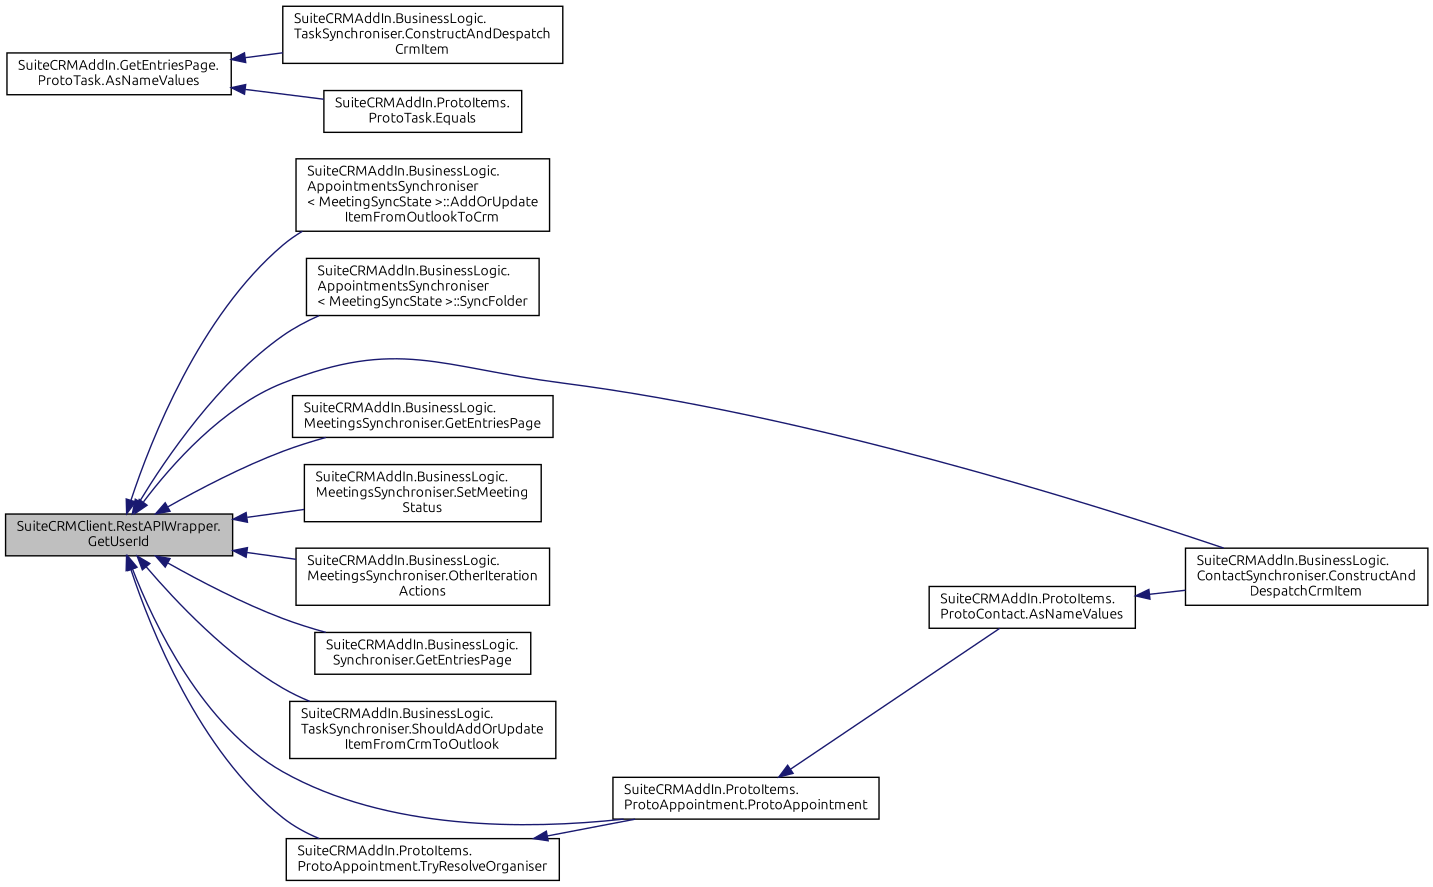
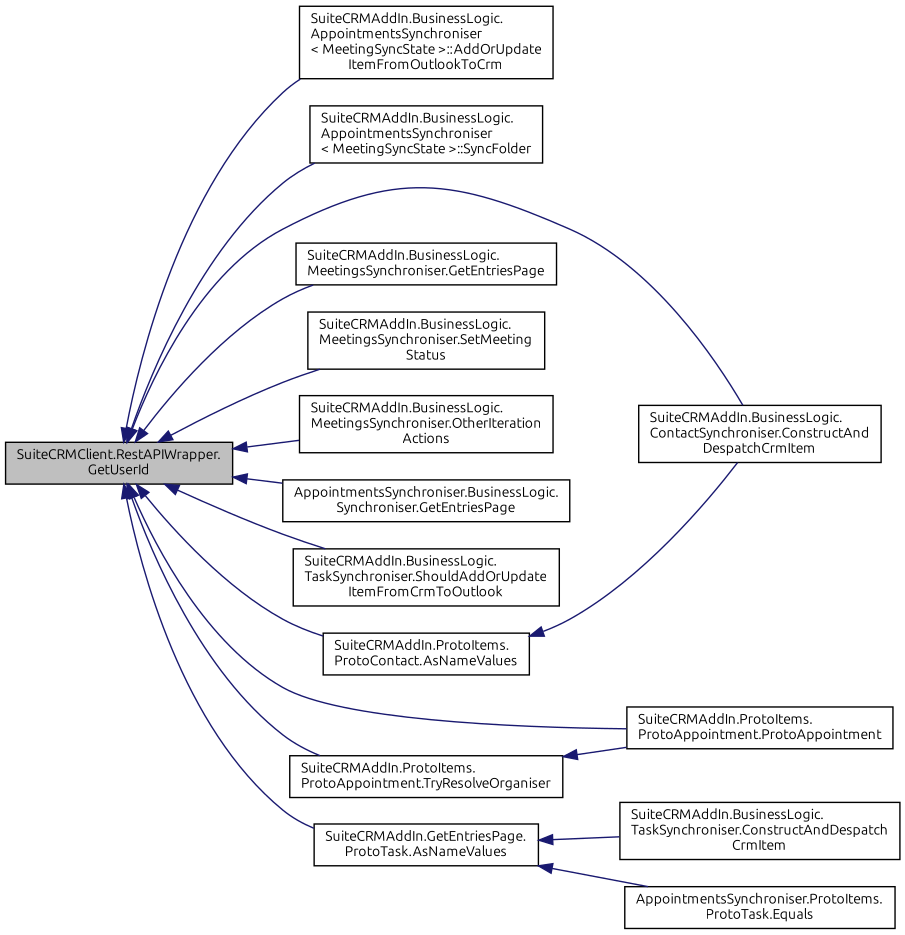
node "SuiteCRMAddIn.ProtoItems. ProtoTask.Equals": label "SuiteCRMAddIn.ProtoItems. ProtoTask.Equals" -> "AppointmentsSynchroniser.ProtoItems. ProtoTask.Equals"
node "SuiteCRMAddIn.BusinessLogic. Synchroniser.GetEntriesPage": label "SuiteCRMAddIn.BusinessLogic. Synchroniser.GetEntriesPage" -> "AppointmentsSynchroniser.BusinessLogic. Synchroniser.GetEntriesPage"
edge "SuiteCRMAddIn.GetEntriesPage. ProtoTask.AsNameValues" -> "SuiteCRMClient.RestAPIWrapper. GetUserId": added
edge "SuiteCRMAddIn.ProtoItems. ProtoContact.AsNameValues" -> "SuiteCRMAddIn.ProtoItems. ProtoAppointment.ProtoAppointment": now "SuiteCRMAddIn.ProtoItems. ProtoContact.AsNameValues" -> "SuiteCRMClient.RestAPIWrapper. GetUserId"
